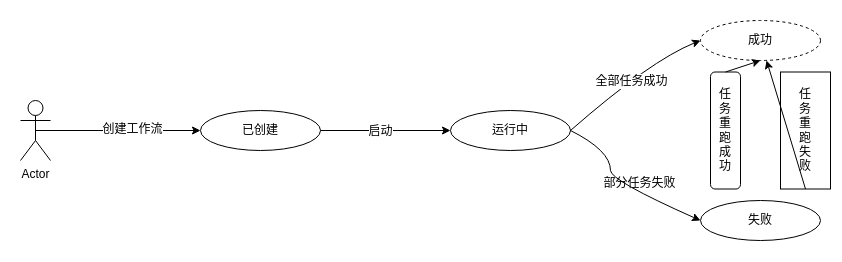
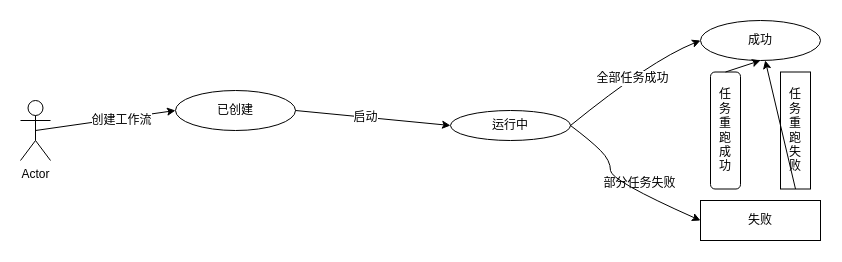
node "成功": style dashed -> solid
node "已创建": moved (261, 131) -> (236, 111)
node "运行中": size 120x40 -> 120x30
node "任 务 重 跑 失 败": size 50x117 -> 30x117
node "失败": shape ellipse -> rectangle
